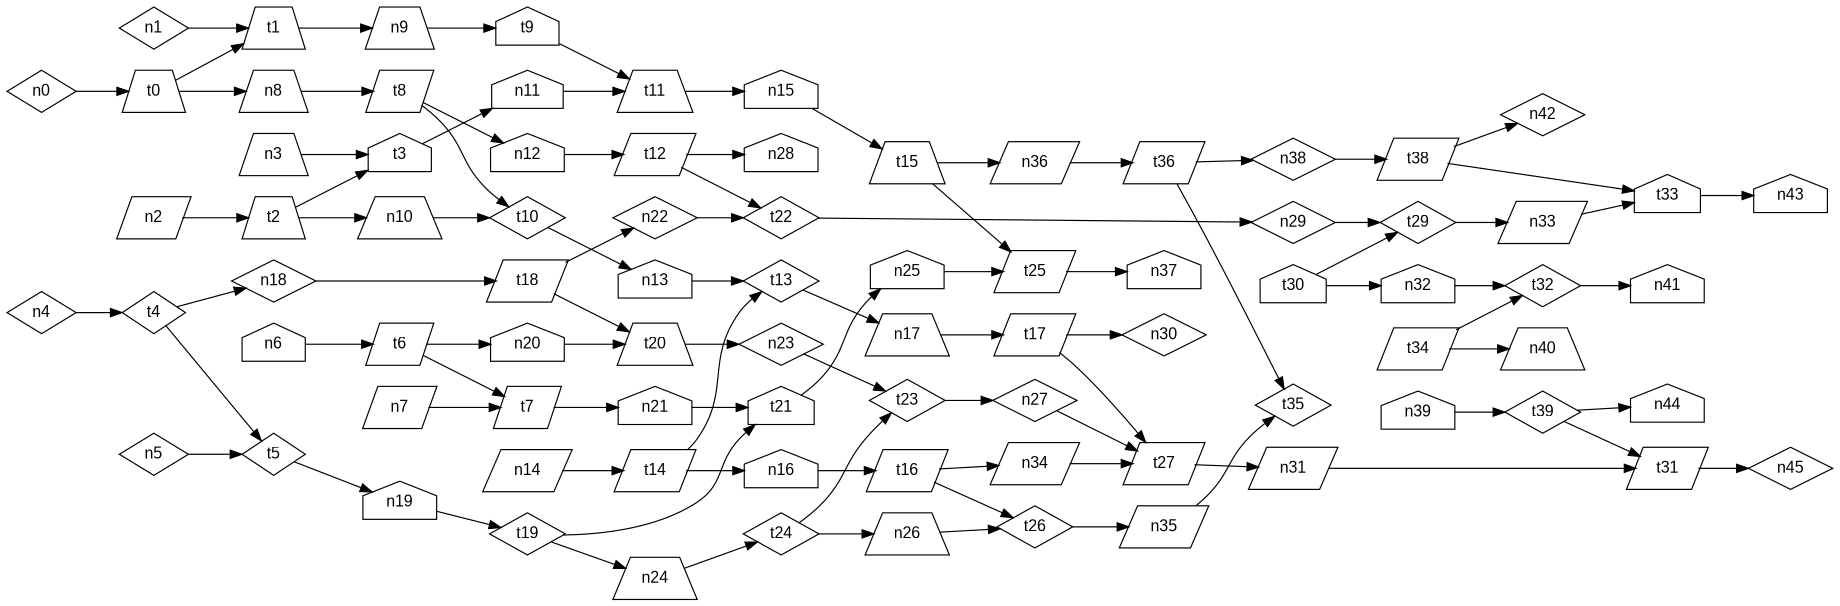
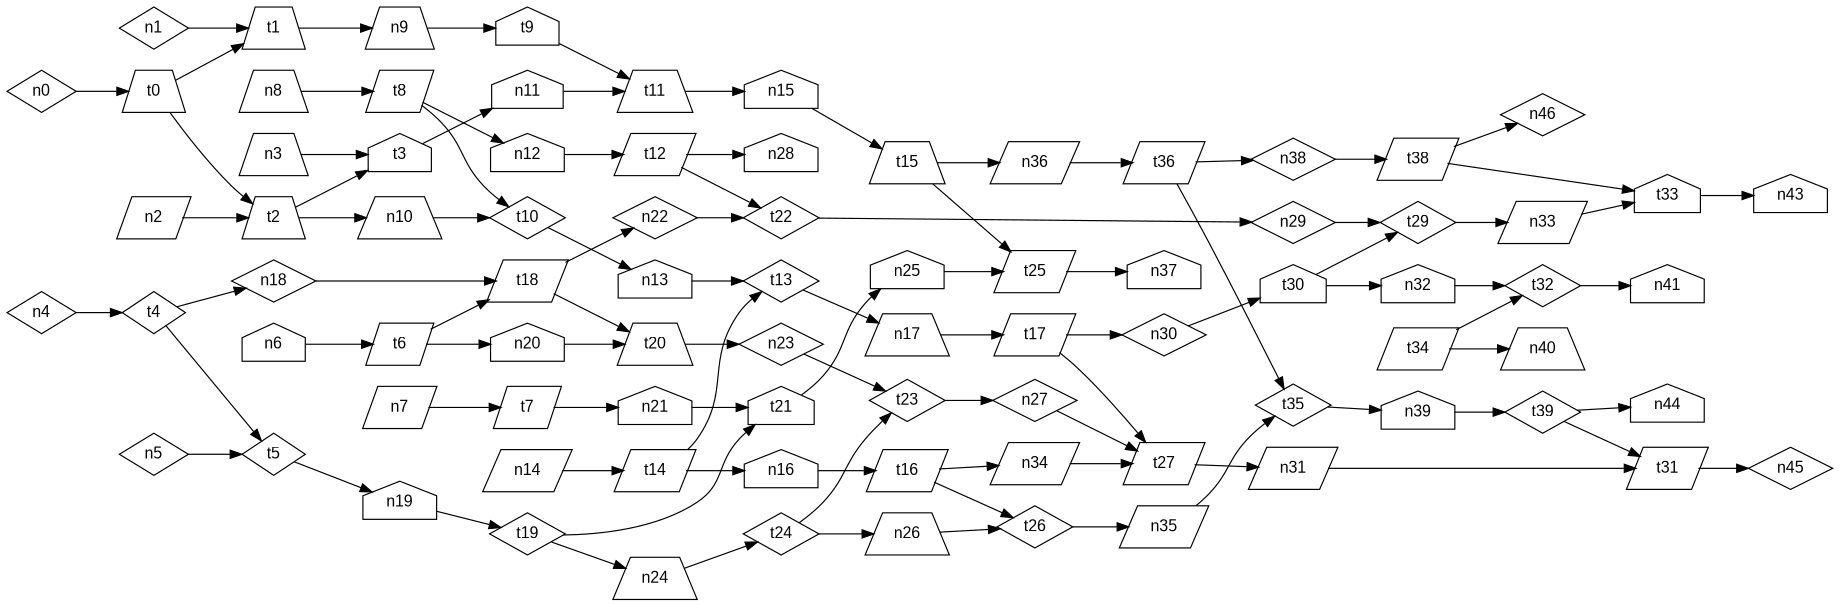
edge "t0" -> "n8": now "t0" -> "t2"
node "n42": label "n42" -> "n46"
edge "n30" -> "t30": added
edge "t6" -> "t7": now "t6" -> "t18"
edge "t35" -> "n39": added
